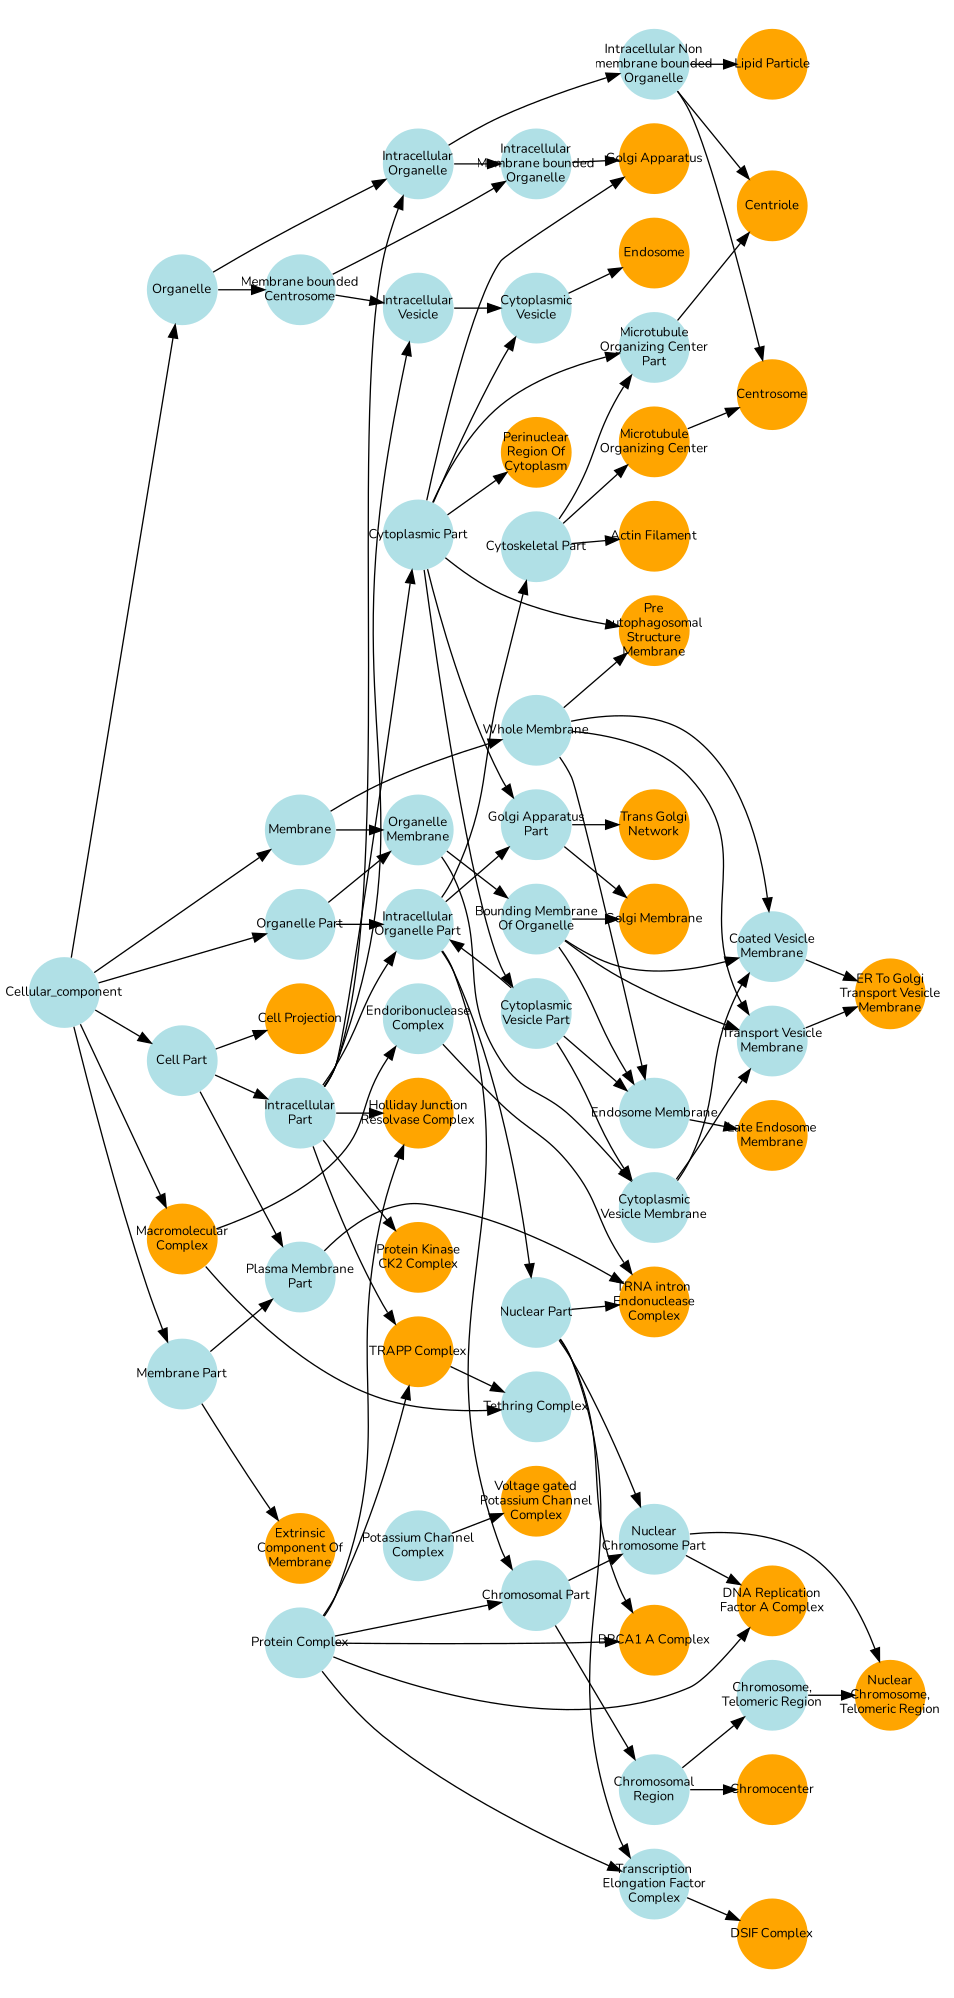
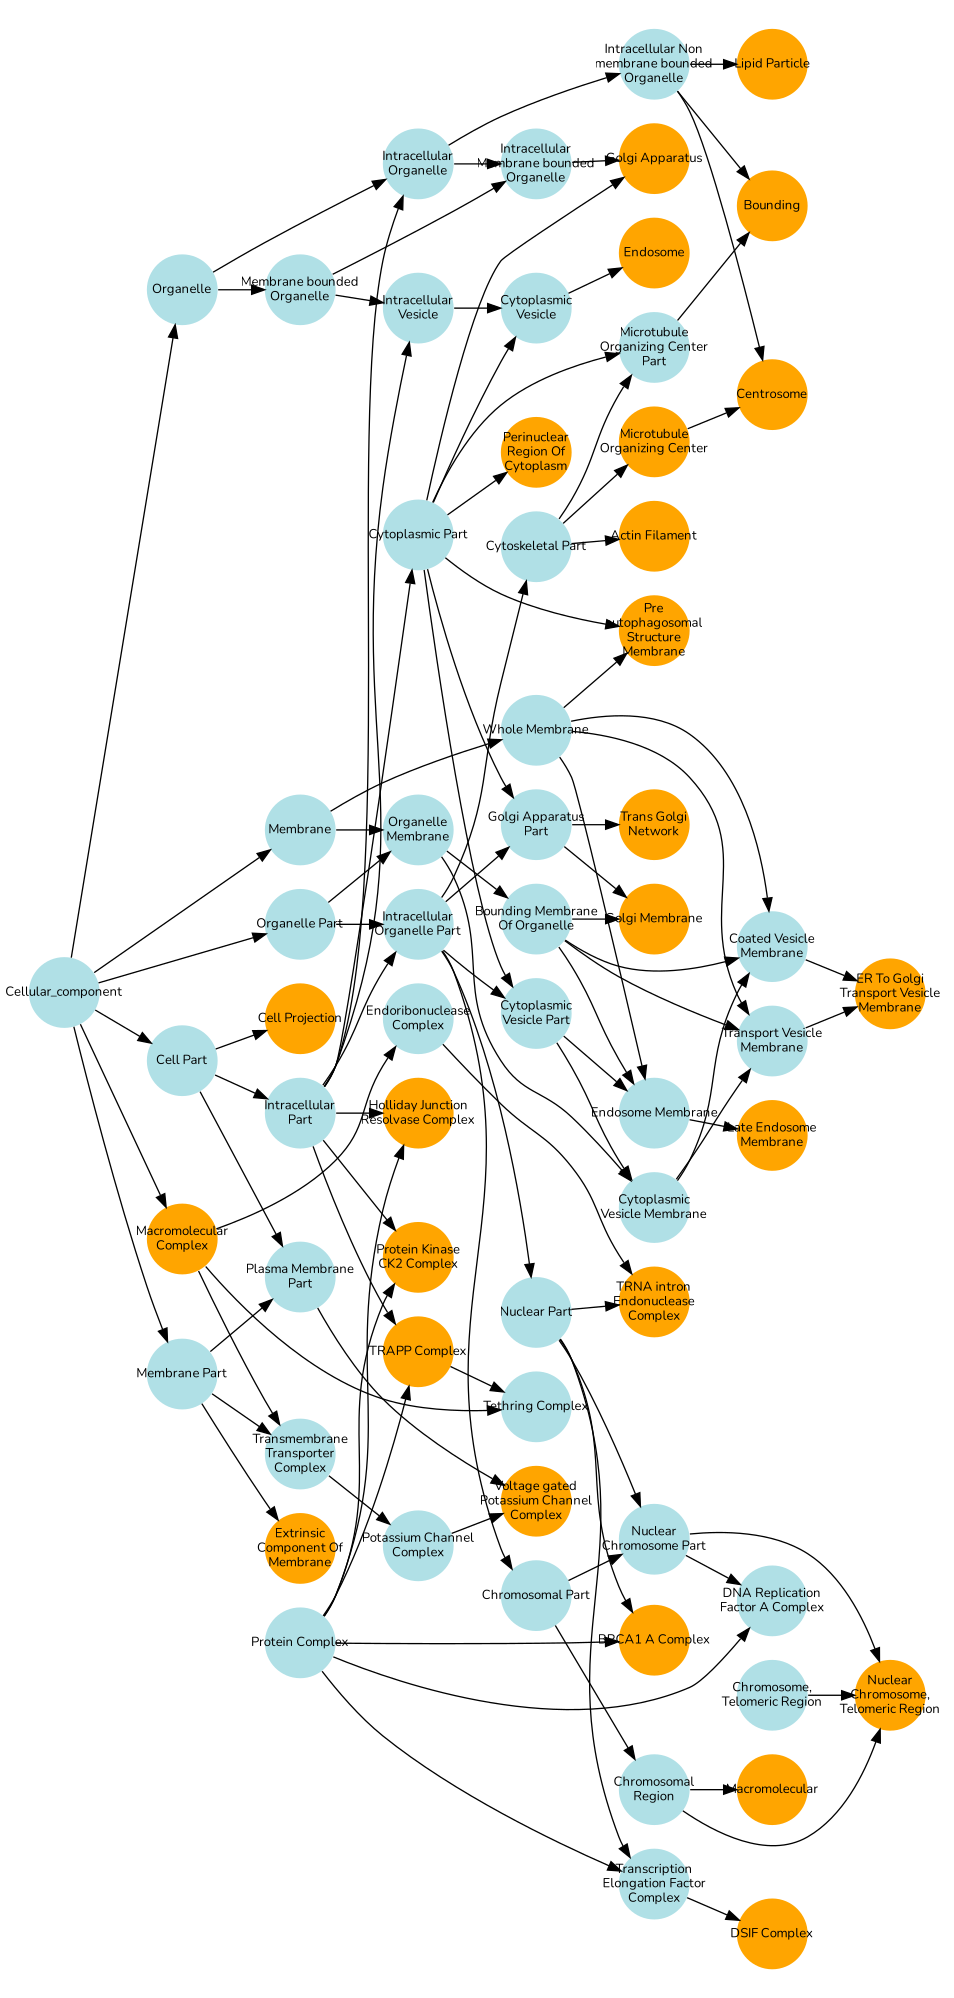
node "Centriole": label "Centriole" -> "Bounding"
node "Membrane bounded Centrosome": label "Membrane bounded Centrosome" -> "Membrane bounded Organelle"
edge "Cytoplasmic Vesicle Part" -> "Intracellular Organelle Part": reversed
edge "Plasma Membrane Part" -> "TRNA intron Endonuclease Complex": now "Plasma Membrane Part" -> "Voltage gated Potassium Channel Complex"
node "Transmembrane Transporter Complex": added
node "DNA Replication Factor A Complex": fillcolor orange -> powderblue
edge "Protein Complex" -> "Chromosomal Part": now "Protein Complex" -> "Protein Kinase CK2 Complex"
edge "Chromosomal Region" -> "Chromosome, Telomeric Region": now "Chromosomal Region" -> "Nuclear Chromosome, Telomeric Region"
node "Chromocenter": label "Chromocenter" -> "Macromolecular"
